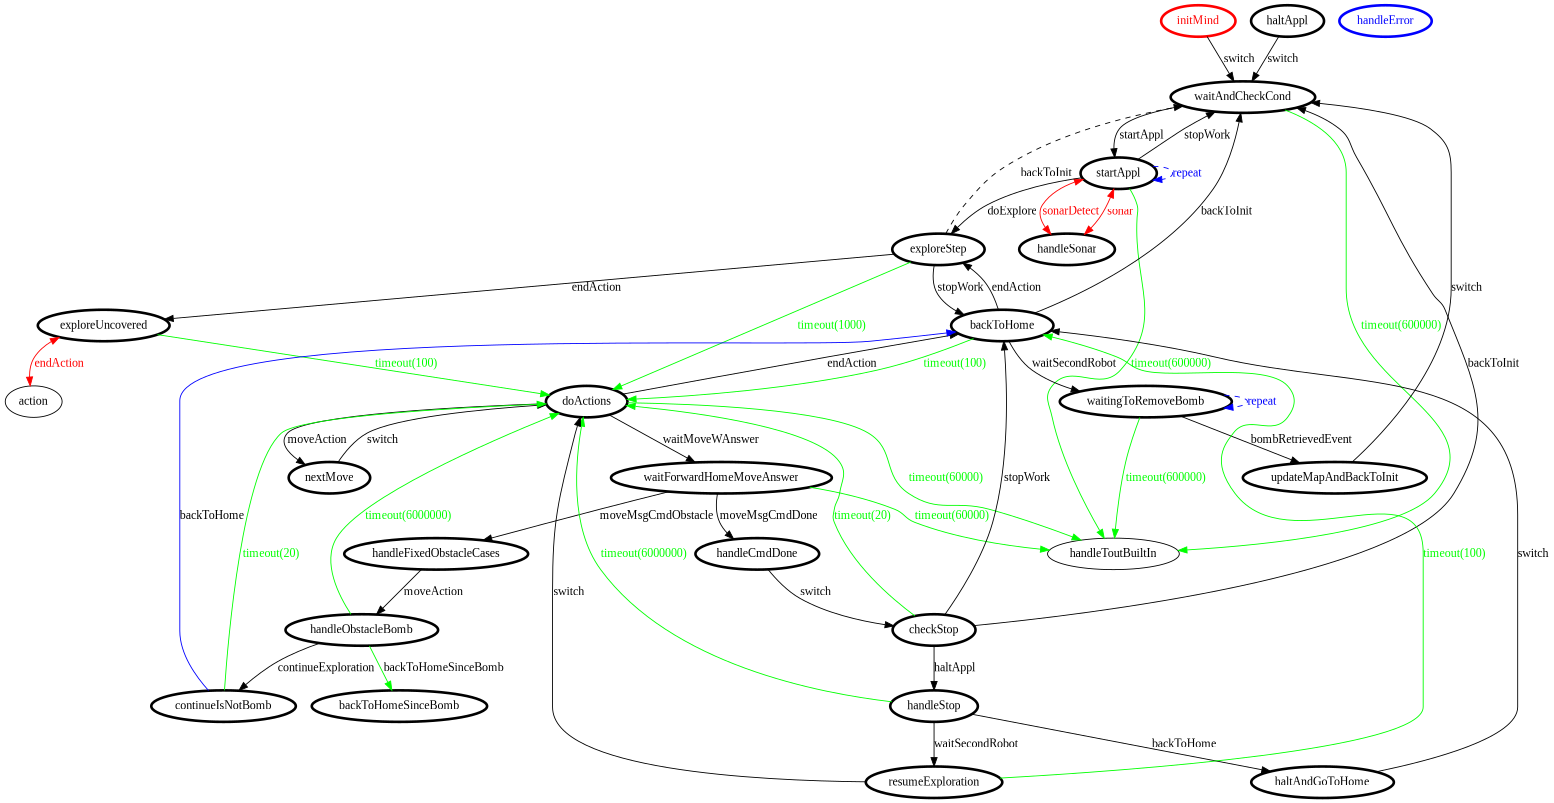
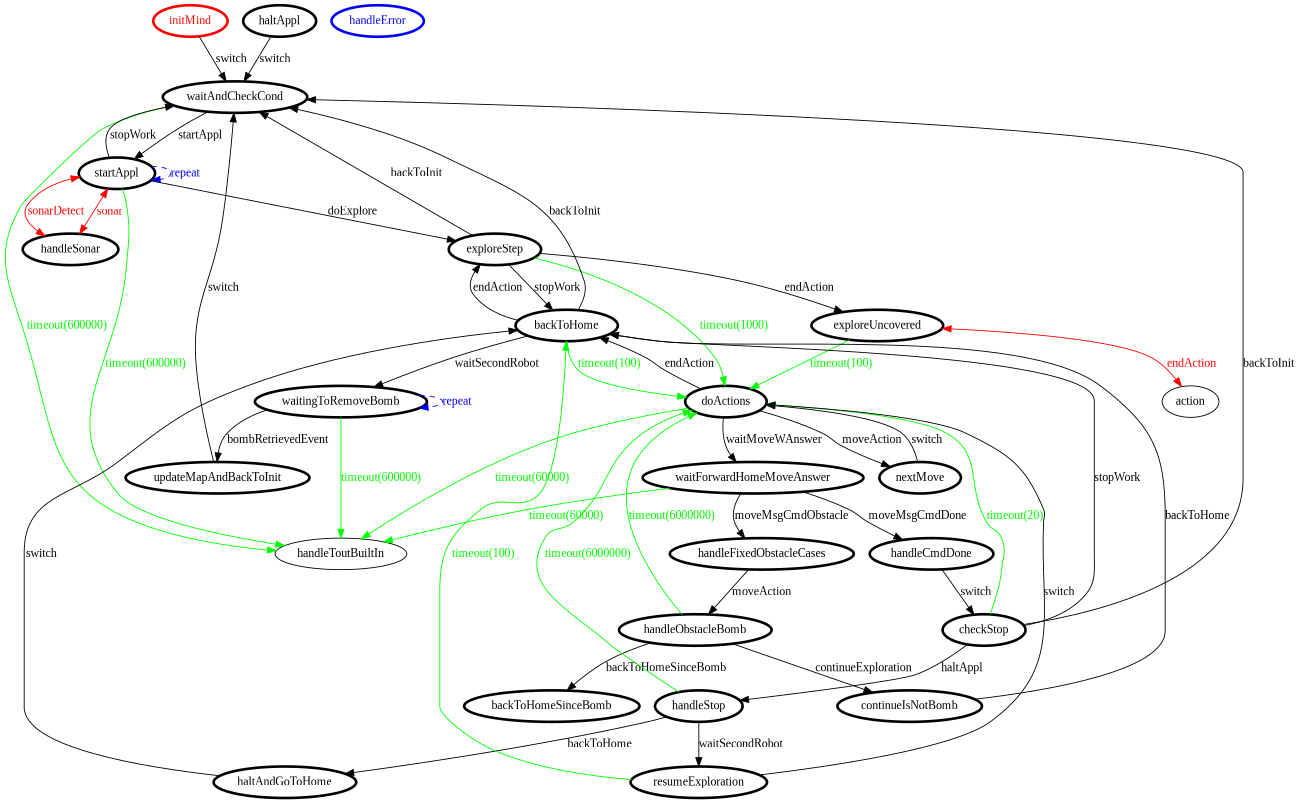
edge "exploreStep" -> "waitAndCheckCond": style dashed -> solid
edge "continueIsNotBomb" -> "backToHome": color blue -> black
edge "continueIsNotBomb" -> "doActions": removed, label "timeout(20)"
edge "handleObstacleBomb" -> "backToHomeSinceBomb": color green -> black
